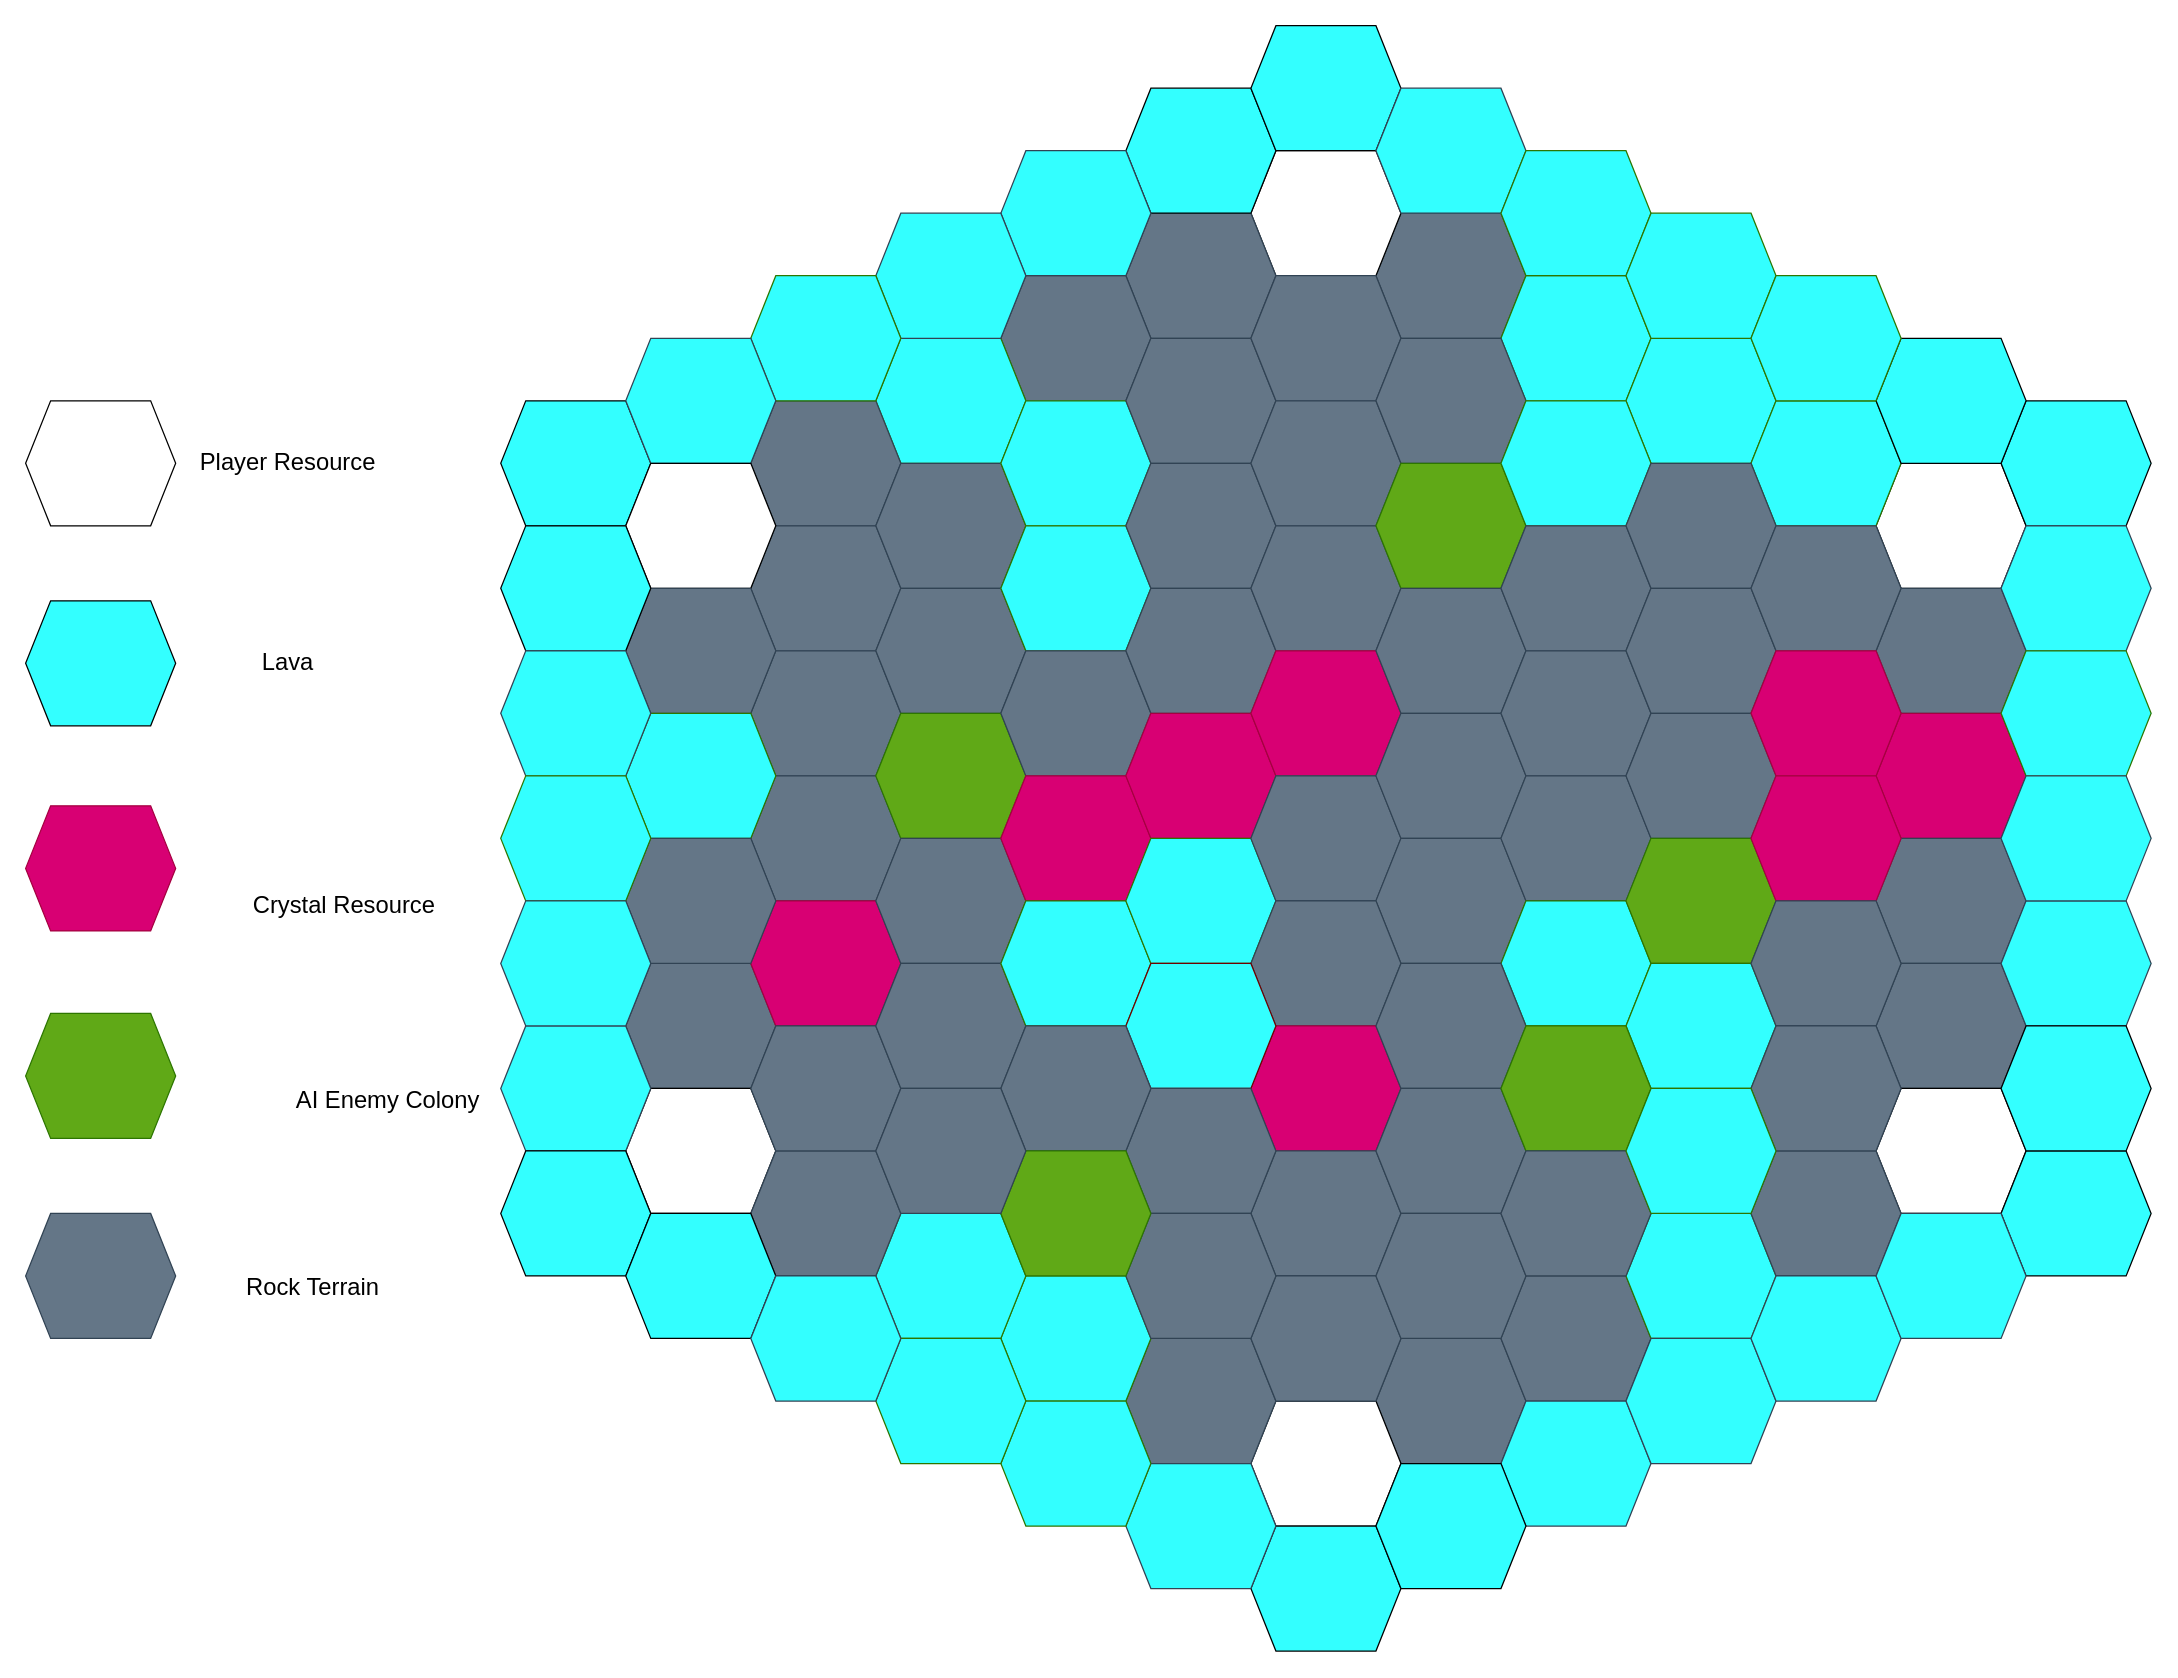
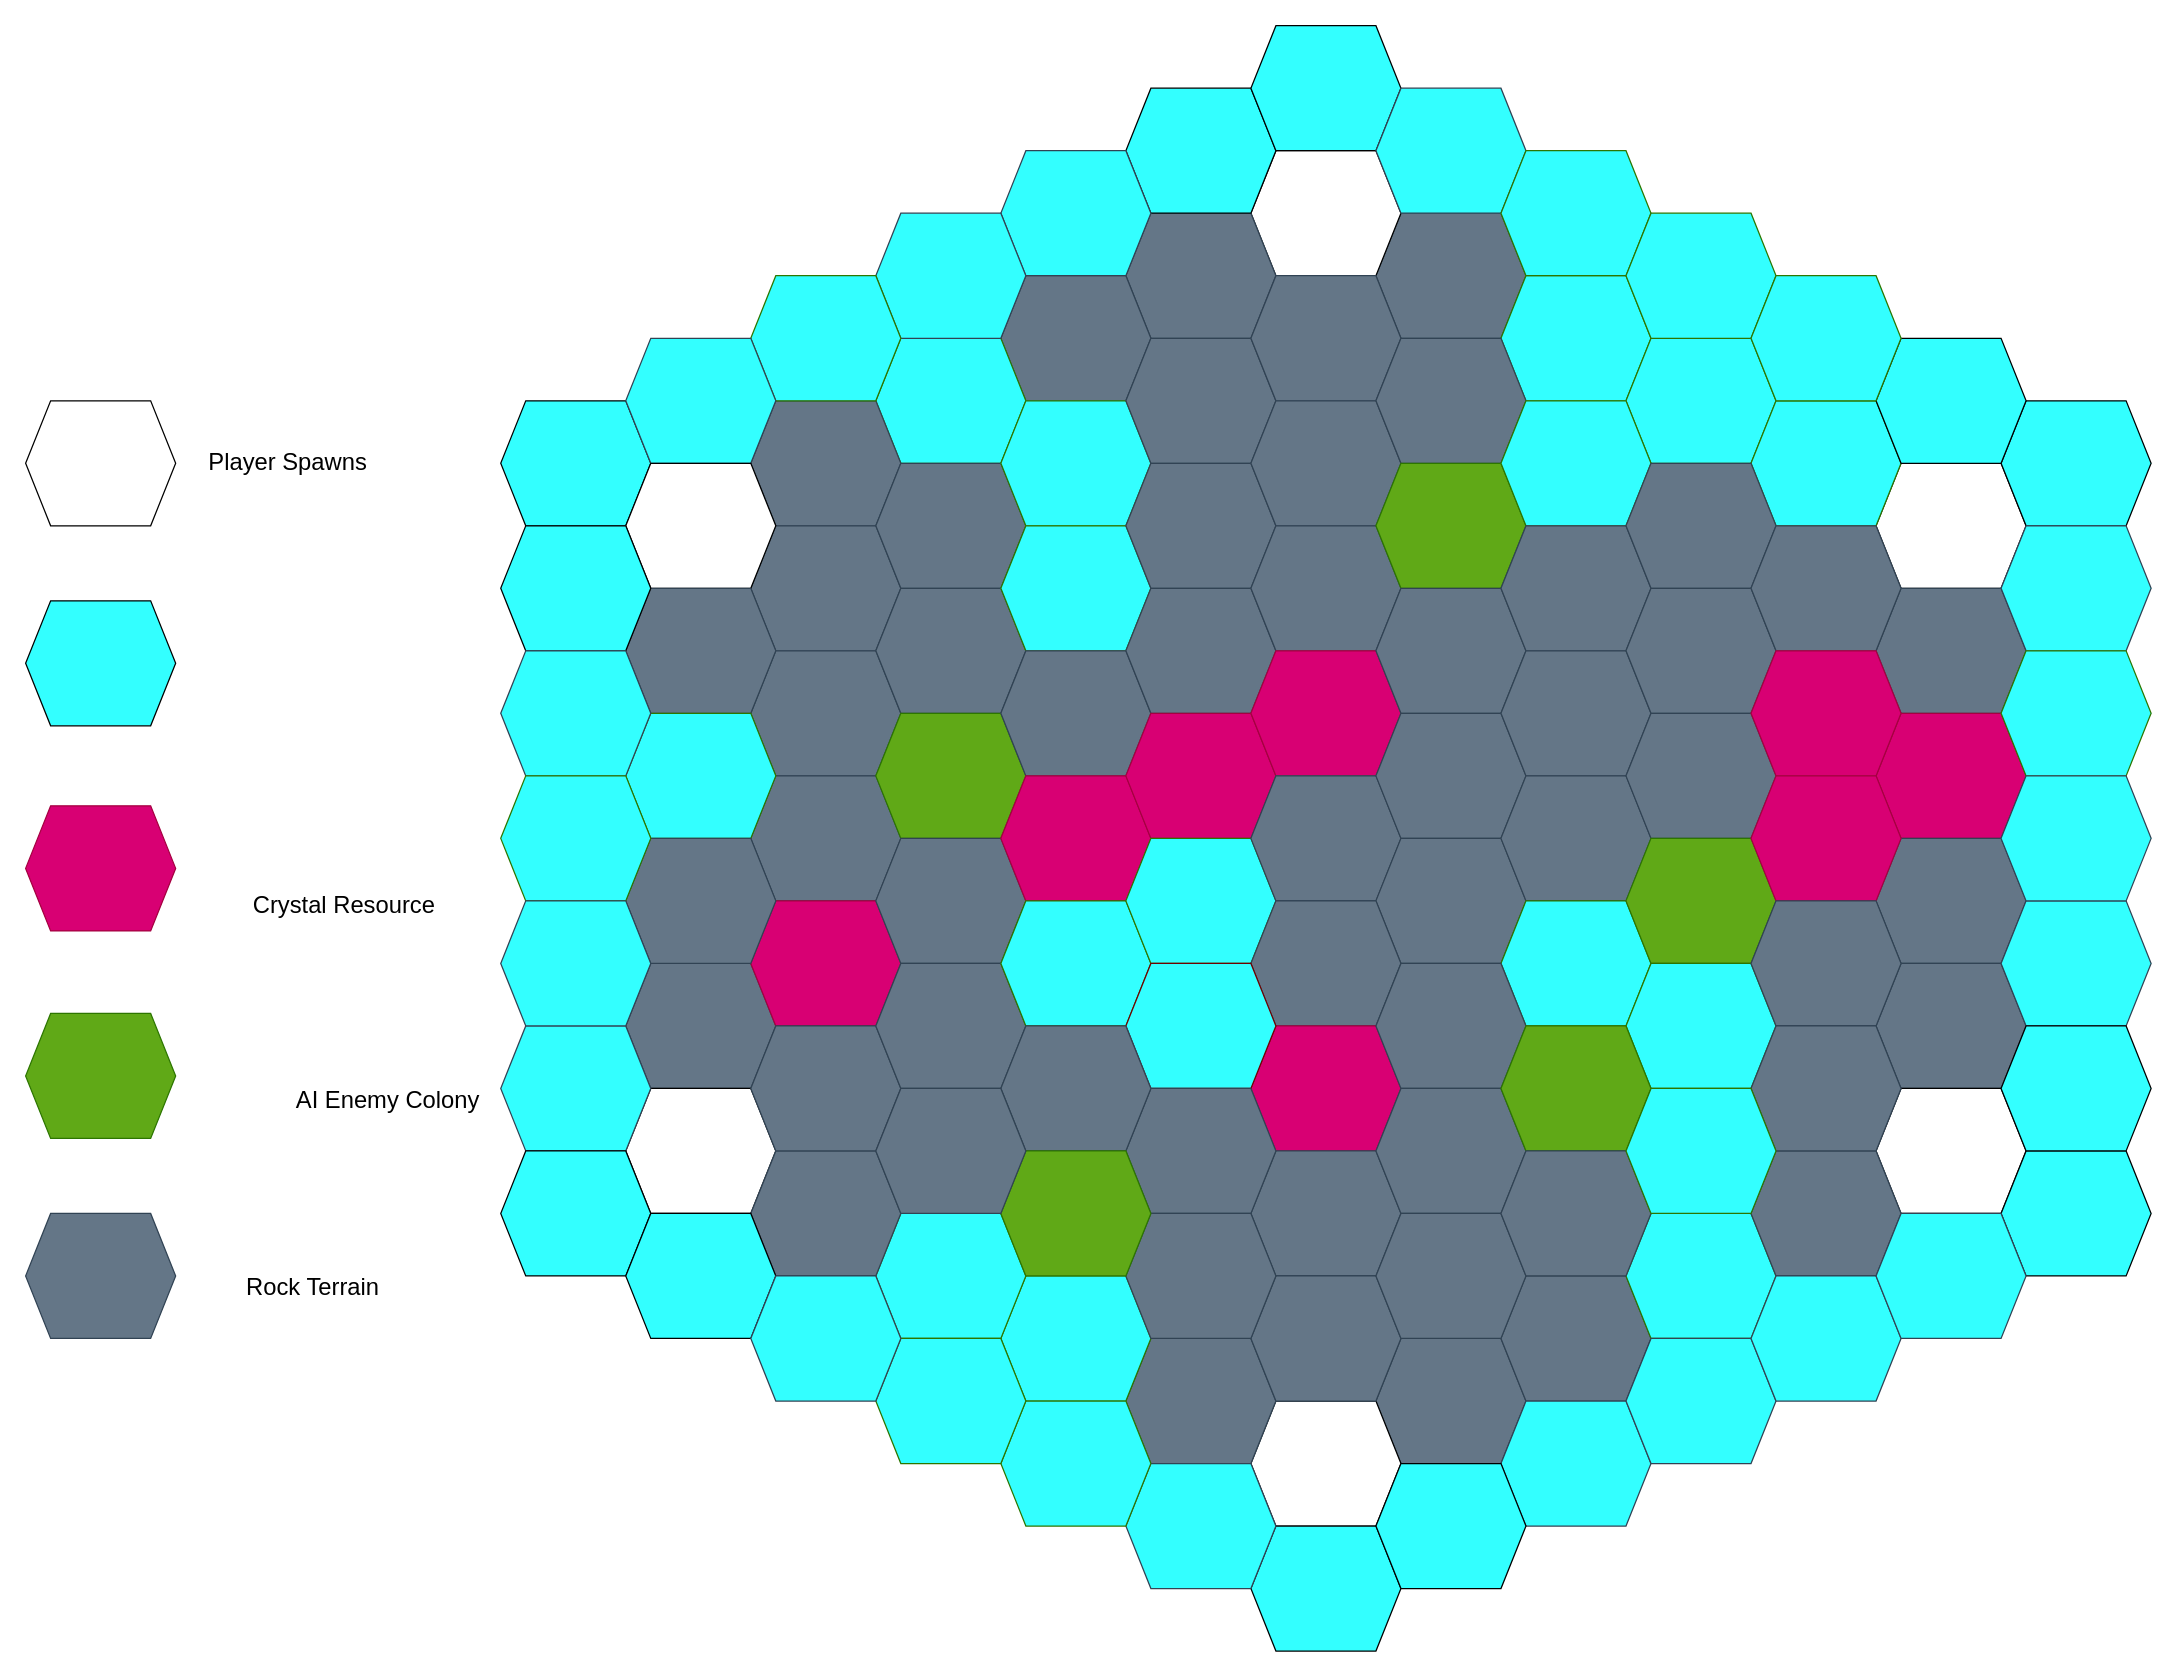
node "Player Resource": label "Player Resource" -> "Player Spawns"
node "Lava": removed
